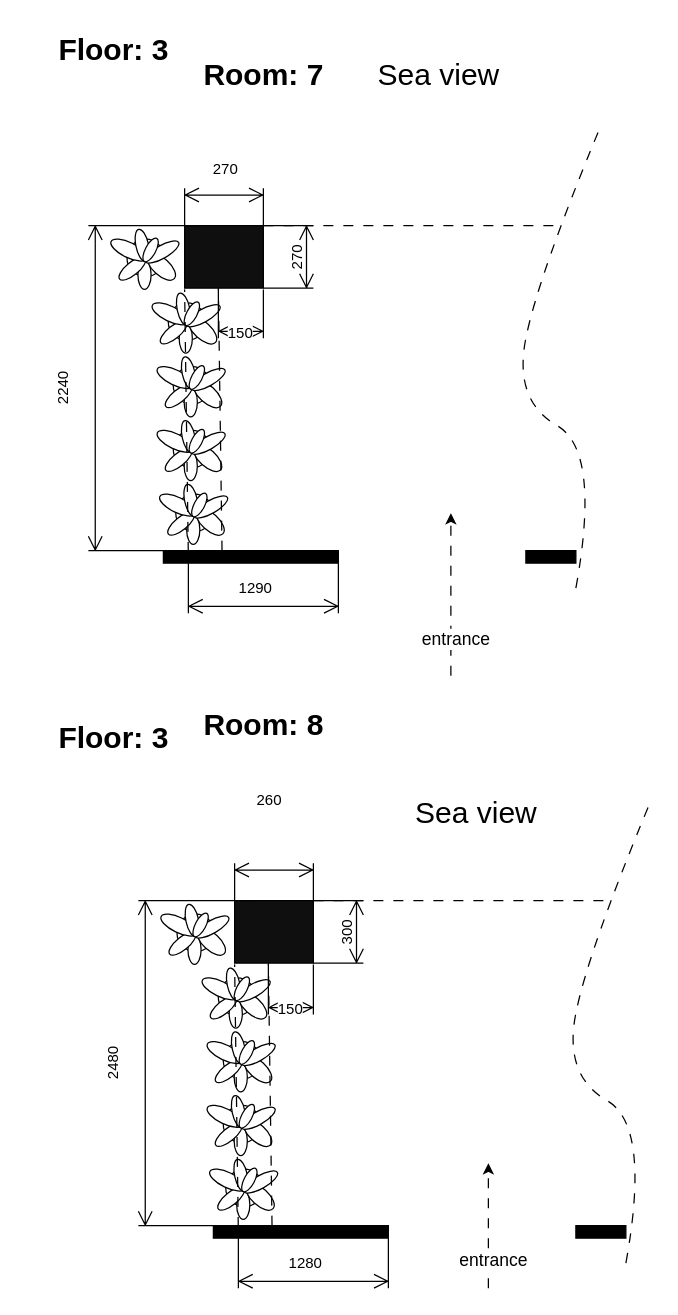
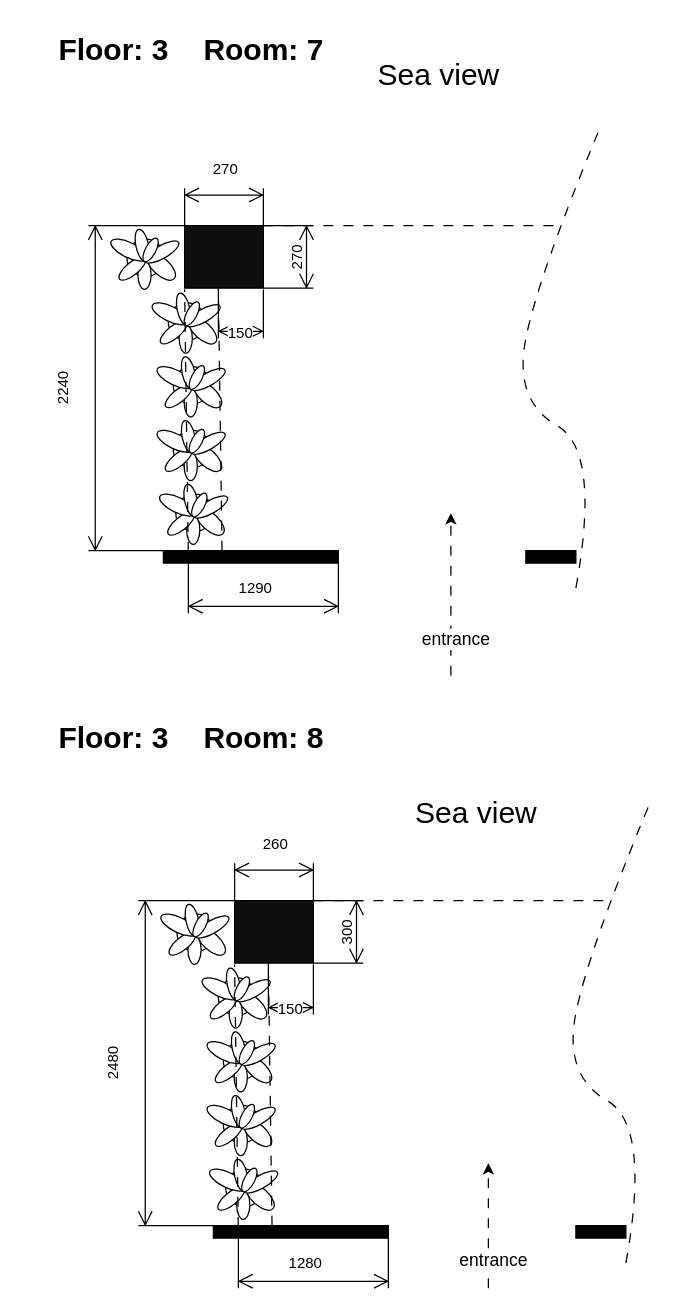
node "Room: 7": moved (263, 76) -> (263, 51)
node "Room: 8": moved (263, 726) -> (263, 738)
node "260": moved (269, 801) -> (276, 844)
